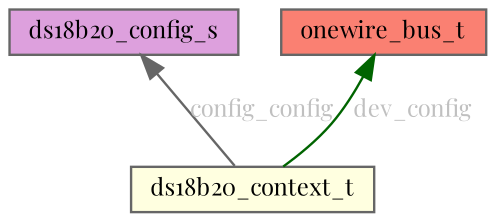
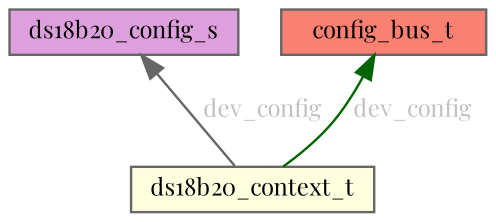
node "onewire_bus_t": label "onewire_bus_t" -> "config_bus_t"
edge "ds18b20_context_t" -> "ds18b20_config_s": label " config_config" -> " dev_config"
